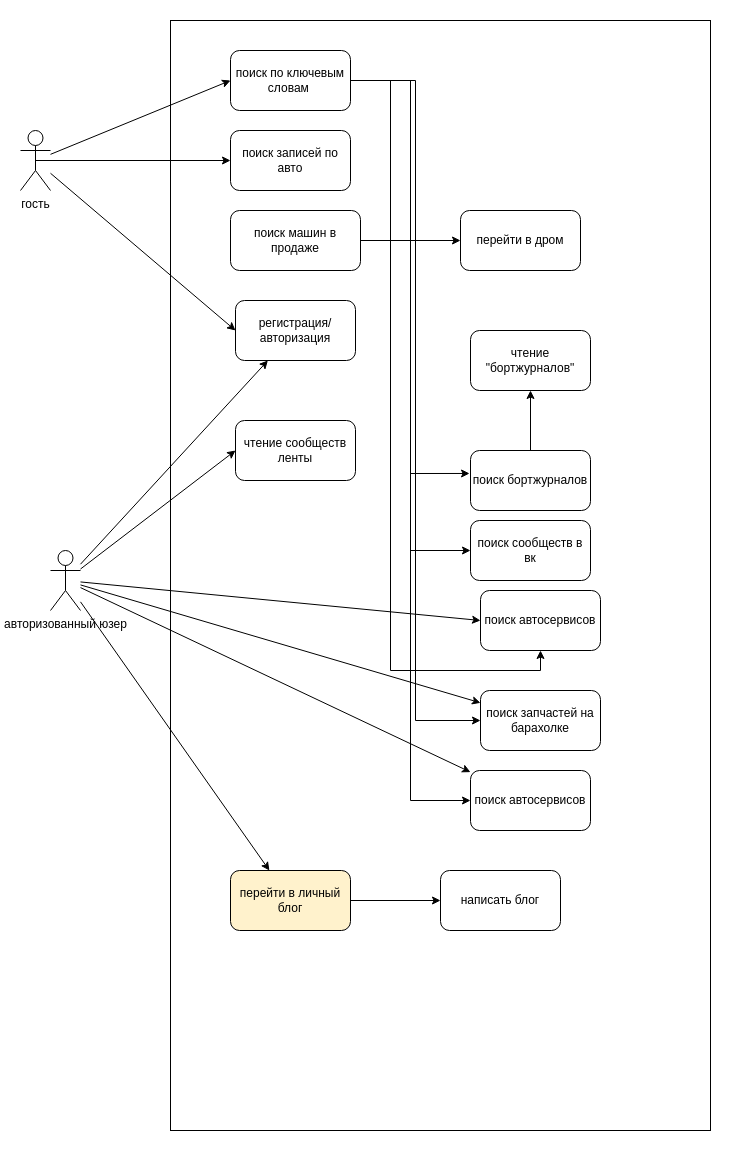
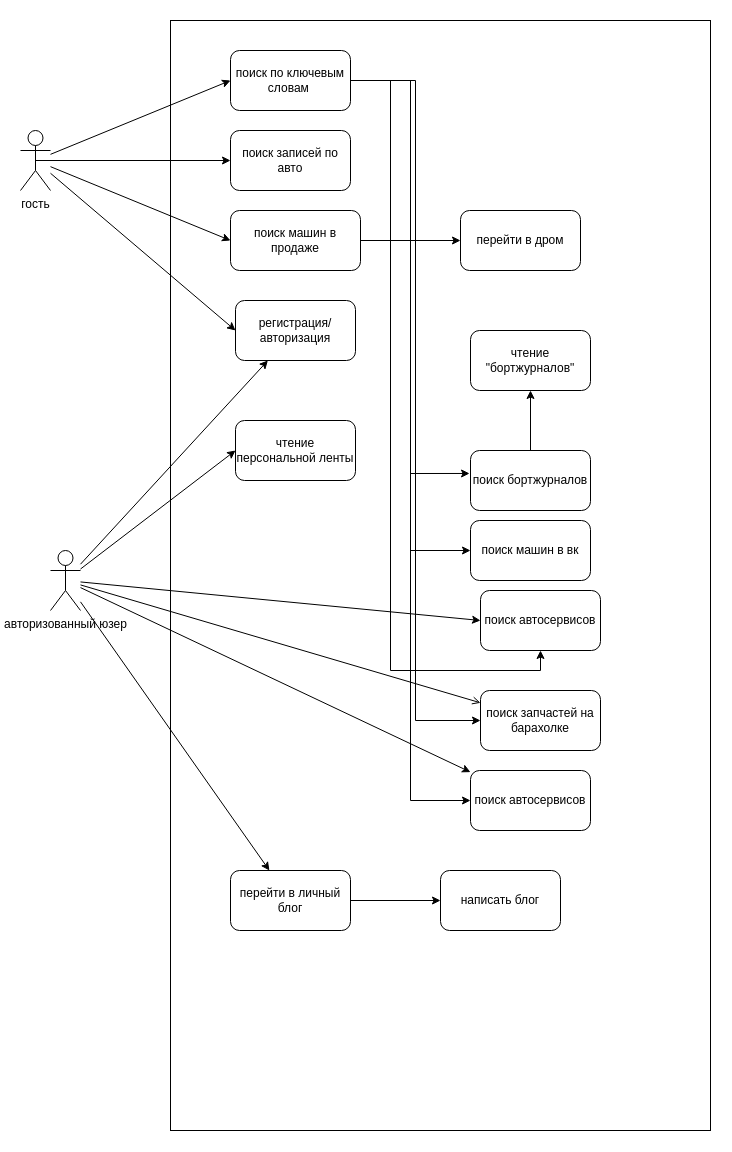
edge "гость" -> "поиск машин в продаже": added
node "чтение сообществ ленты": label "чтение сообществ ленты" -> "чтение персональной ленты"
node "поиск сообществ в вк": label "поиск сообществ в вк" -> "поиск машин в вк"
edge "авторизованный юзер" -> "поиск запчастей на барахолке": arrowhead classic -> open
node "перейти в личный блог": fillcolor #fff2cc -> #ffffff
